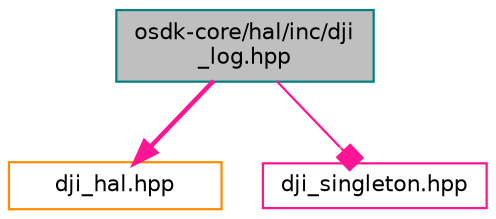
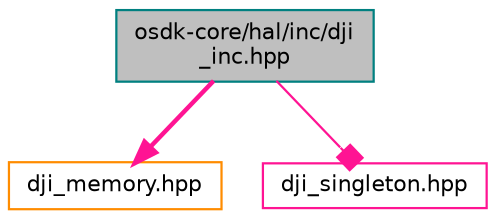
node "osdk-core/hal/inc/dji _log.hpp": label "osdk-core/hal/inc/dji _log.hpp" -> "osdk-core/hal/inc/dji _inc.hpp"
node "dji_hal.hpp": label "dji_hal.hpp" -> "dji_memory.hpp"
